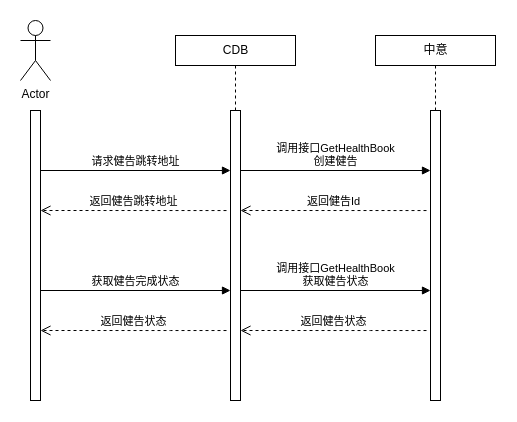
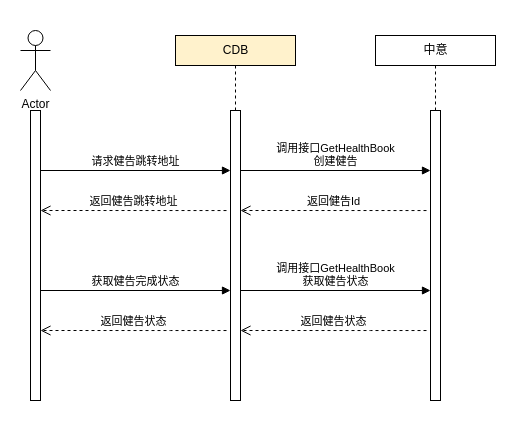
node "Actor": moved (36, 51) -> (36, 61)
node "CDB": fillcolor #ffffff -> #fff2cc
